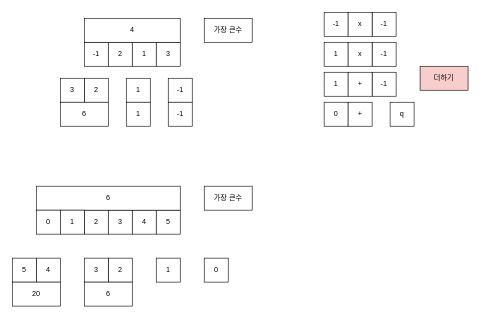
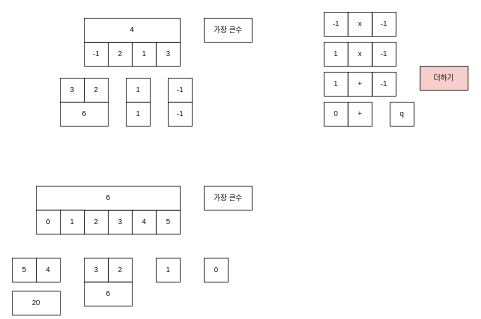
node "20": moved (36, 294) -> (36, 303)
